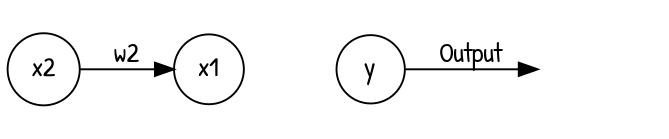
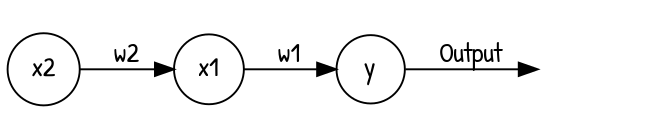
edge "x1" -> "y": added, label "w1"
